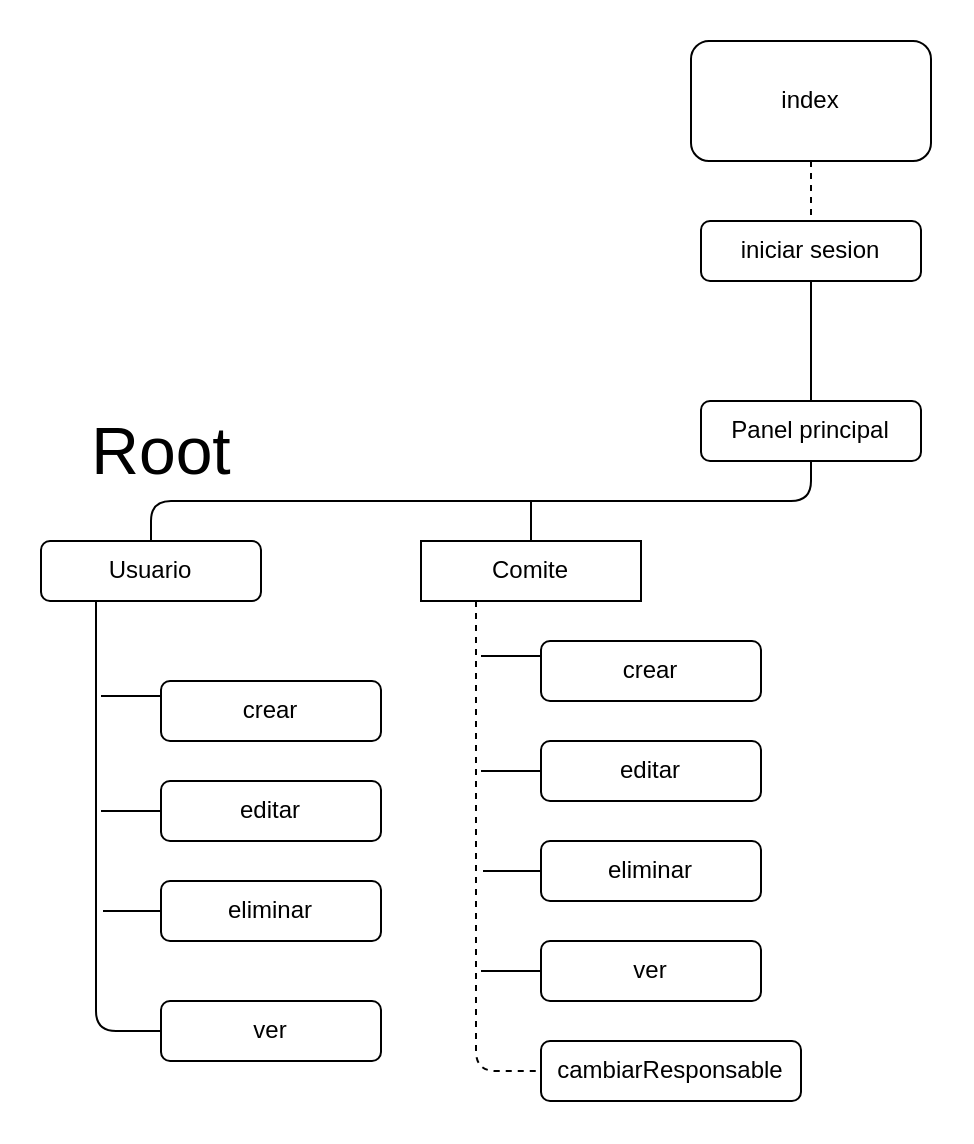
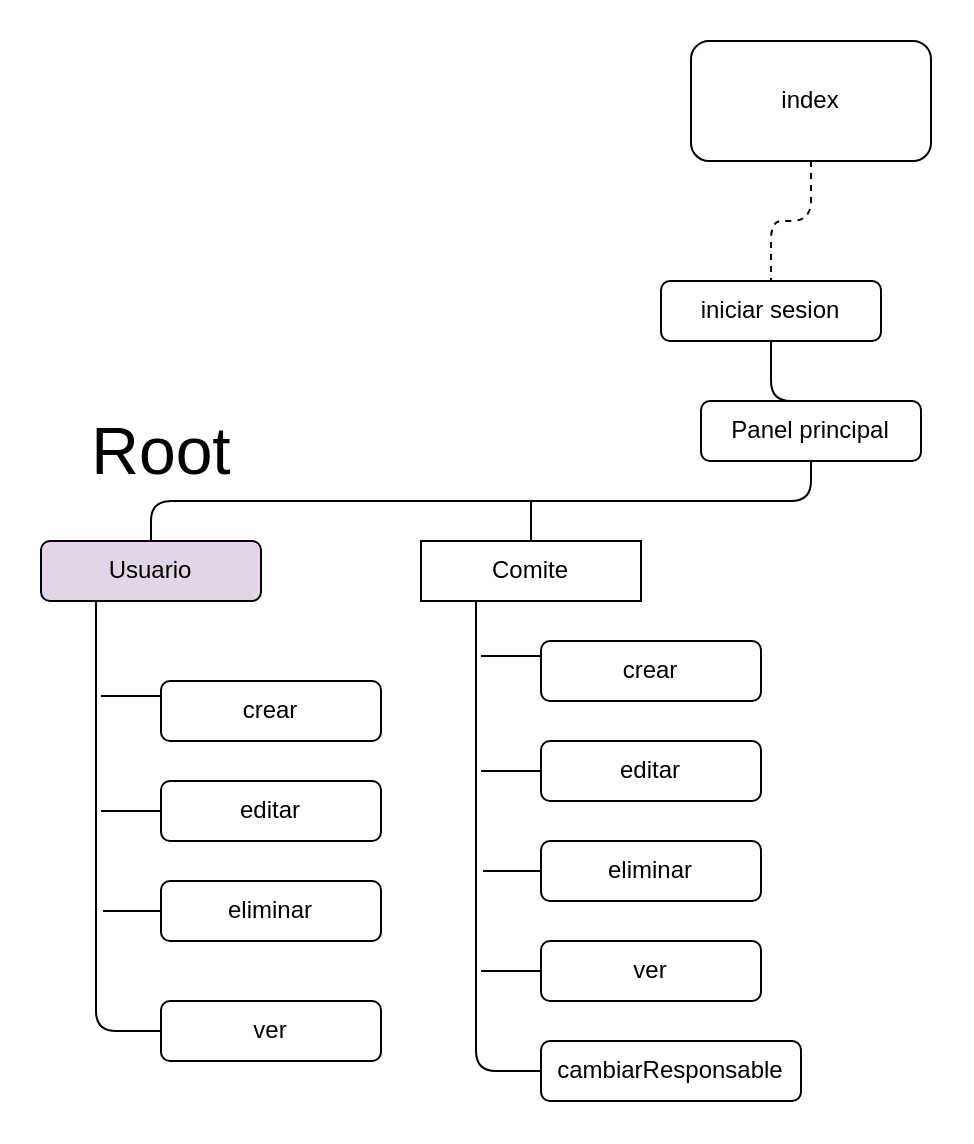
node "iniciar sesion": moved (811, 251) -> (771, 311)
node "Usuario": fillcolor #ffffff -> #e1d5e7
edge "Comite" -- "cambiarResponsable": style dashed -> solid
